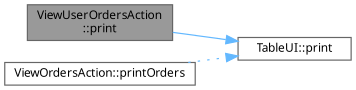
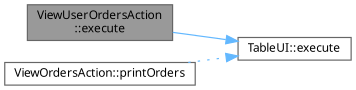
node "ViewUserOrdersAction ::print": label "ViewUserOrdersAction ::print" -> "ViewUserOrdersAction ::execute"
node "TableUI::print": label "TableUI::print" -> "TableUI::execute"
